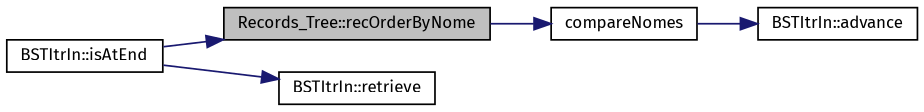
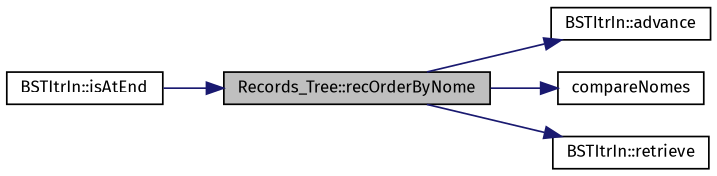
edge "compareNomes" -> "BSTItrIn::advance": now "Records_Tree::recOrderByNome" -> "BSTItrIn::advance"
edge "BSTItrIn::isAtEnd" -> "BSTItrIn::retrieve": now "Records_Tree::recOrderByNome" -> "BSTItrIn::retrieve"
